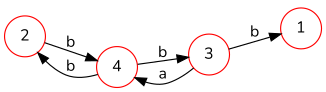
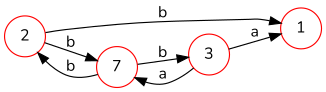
edge "2" -> "1": added, label "b"
edge "3" -> "1": label "b" -> "a"
node "4": label "4" -> "7"
